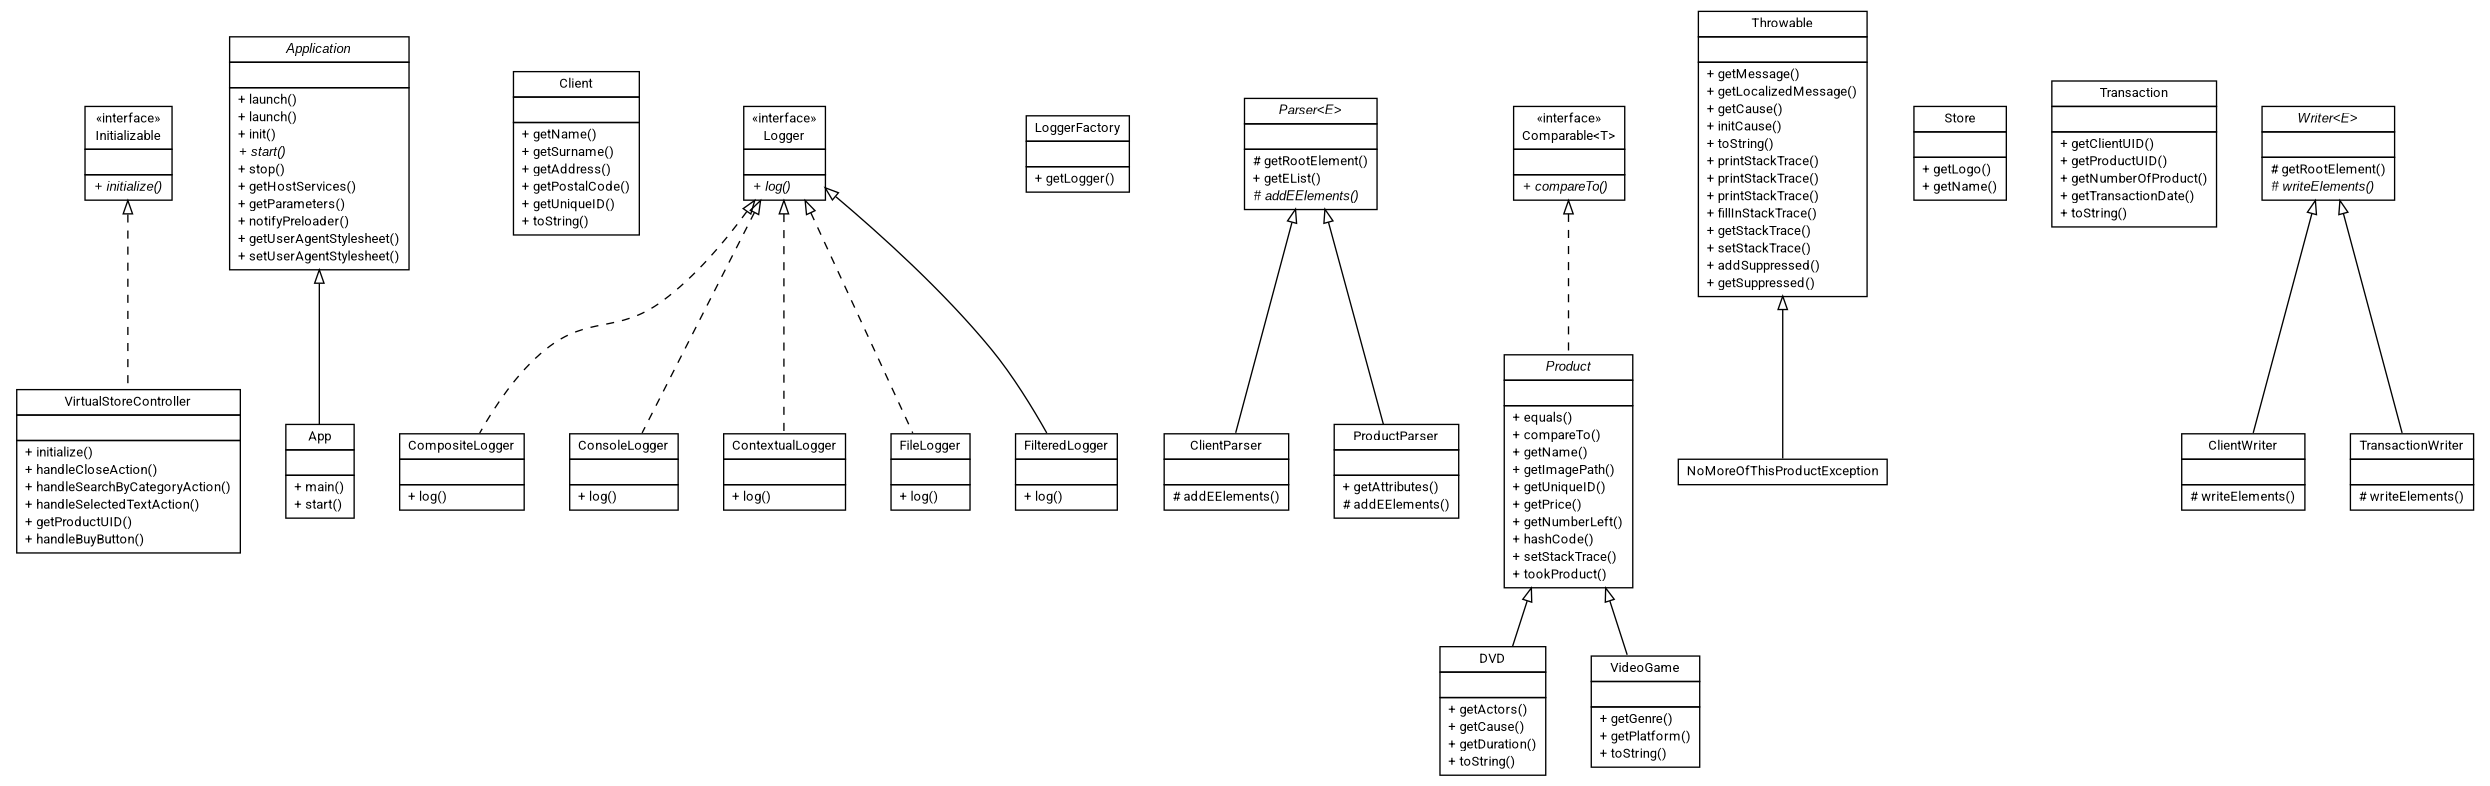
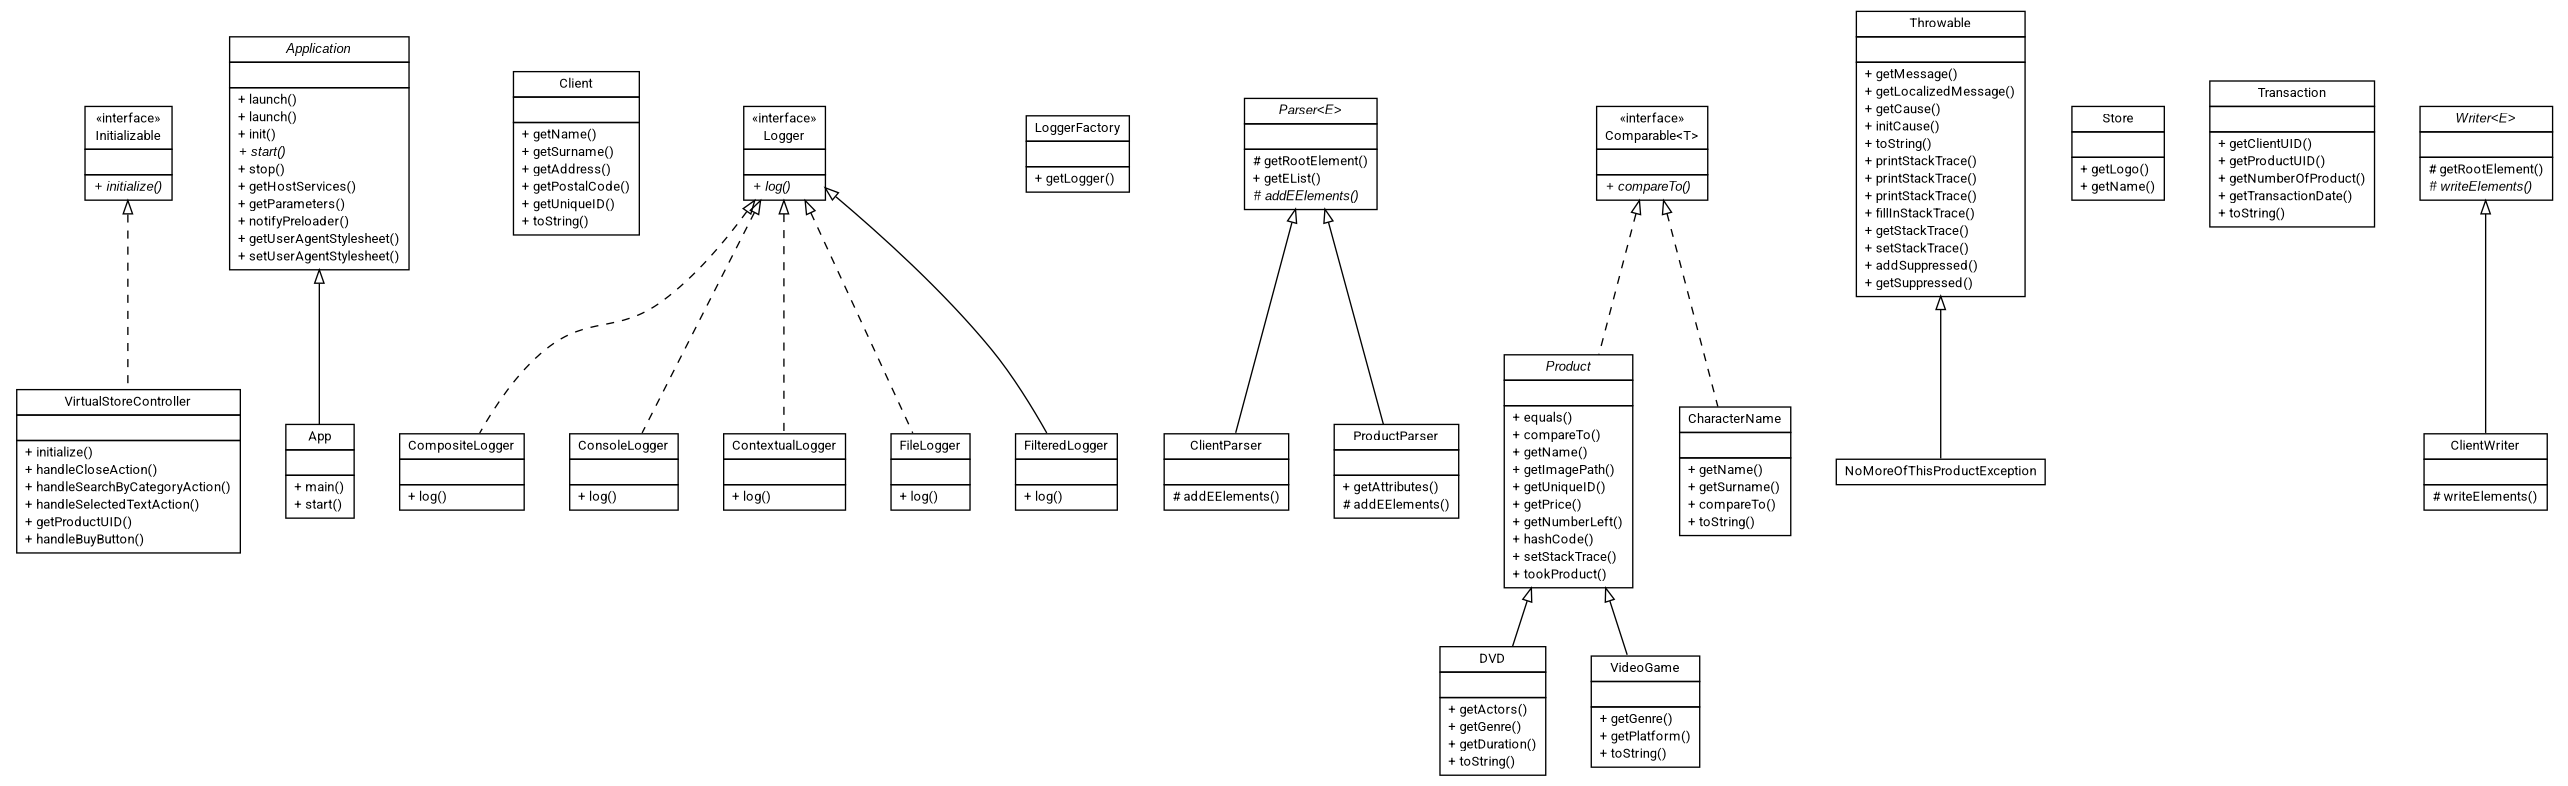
node "CharacterName": added
node "TransactionWriter": removed
node "DVD": text "+ getCause()" -> "+ getGenre()"
